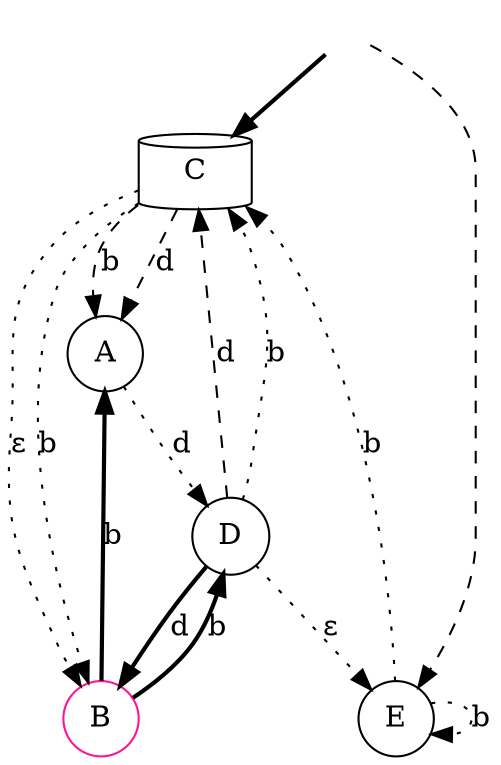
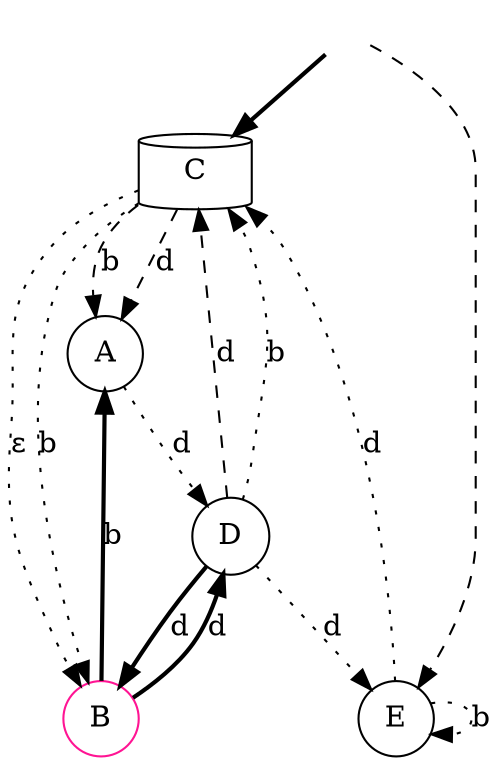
edge "E" -> "C": label "b" -> "d"
edge "B" -> "D": label "b" -> "d"
edge "D" -> "E": label "ɛ" -> "d"
